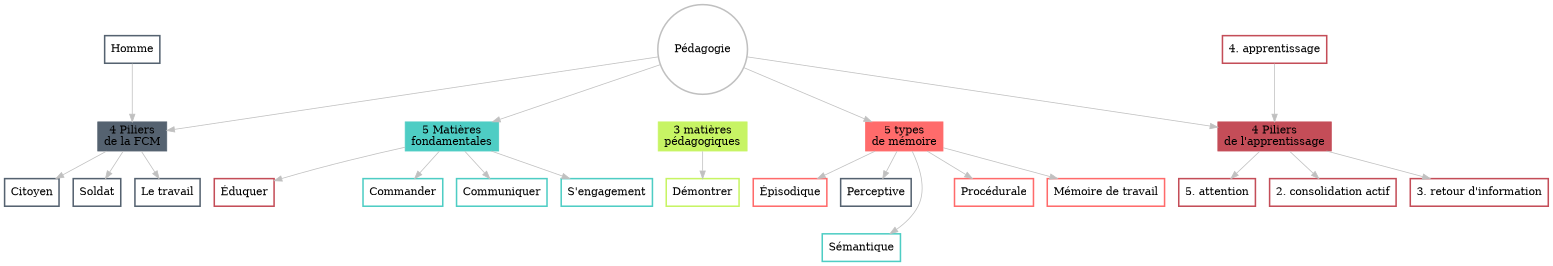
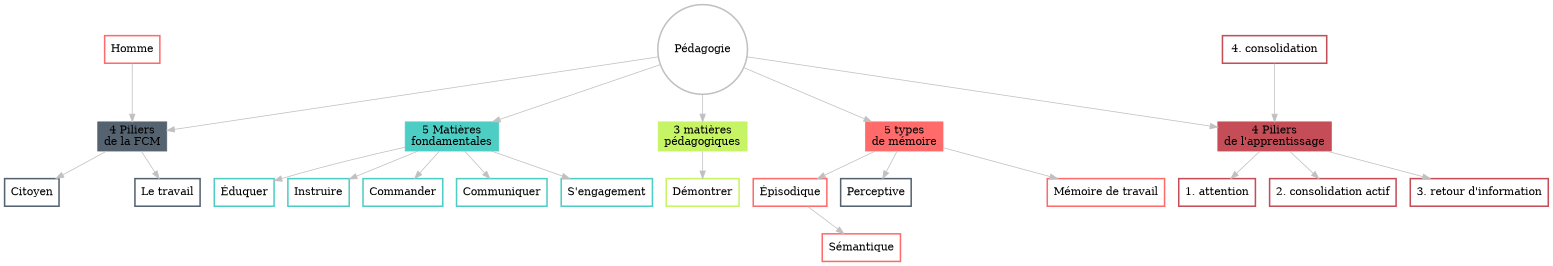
node "Homme": color #556270 -> #ff6b6b
node "4. apprentissage": label "4. apprentissage" -> "4. consolidation"
edge "Pédagogie" -> "3 matières pédagogiques": added
node "Soldat": removed
node "Éduquer": color #c44d58 -> #4ecdc4
node "Instruire": added
node "Procédurale": removed
node "5. attention": label "5. attention" -> "1. attention"
edge "5 types de mémoire" -> "Sémantique": now "Épisodique" -> "Sémantique"
node "Sémantique": color #4ecdc4 -> #ff6b6b
